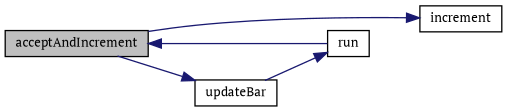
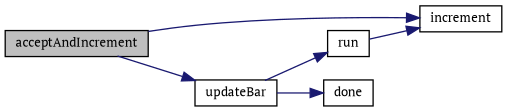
edge "run" -> "acceptAndIncrement": now "run" -> "increment"
node "done": added
